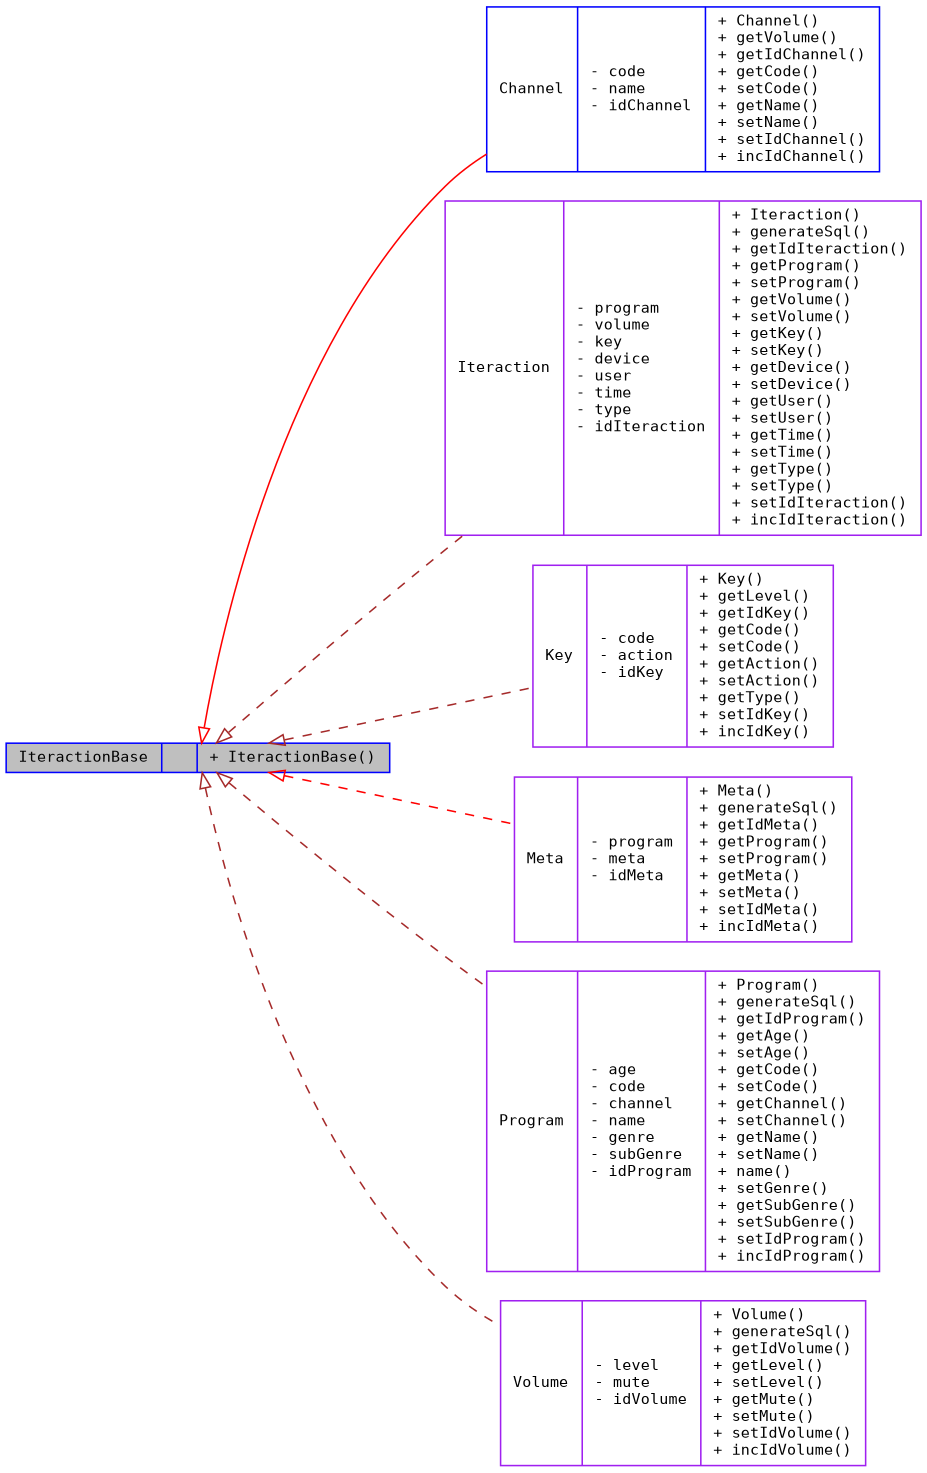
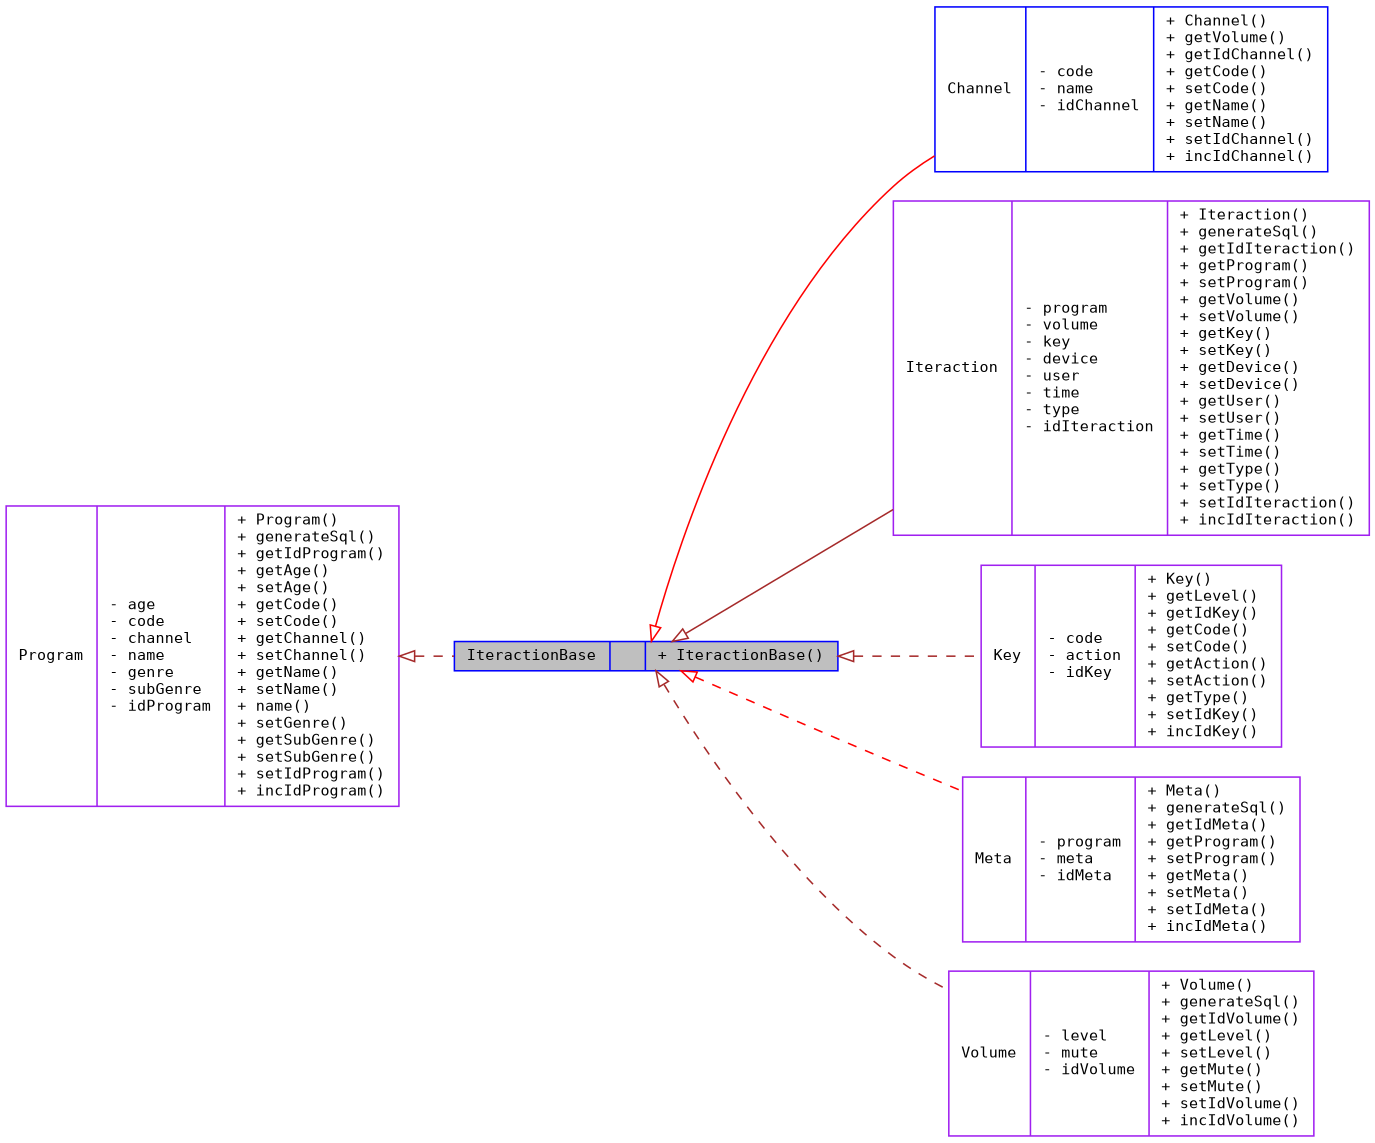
edge "Iteraction" -> "IteractionBase": style dashed -> solid
edge "Program" -> "IteractionBase": reversed
